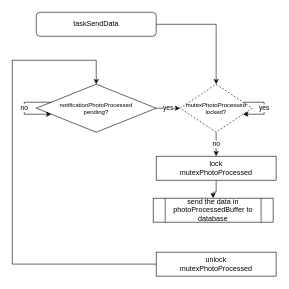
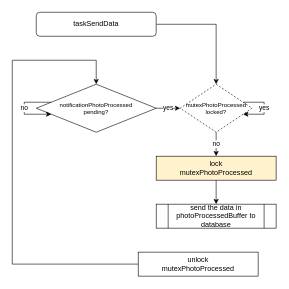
node "lock mutexPhotoProcessed": fillcolor #ffffff -> #fff2cc
node "send the data in photoProcessedBuffer to database": moved (213, 210) -> (216, 216)
node "unlock mutexPhotoProcessed": moved (216, 264) -> (198, 264)
